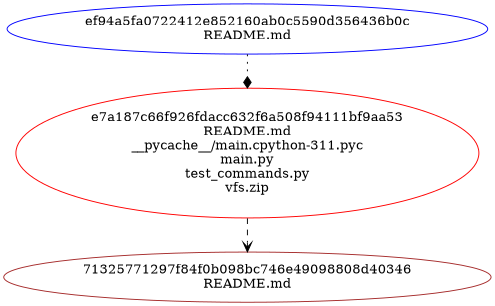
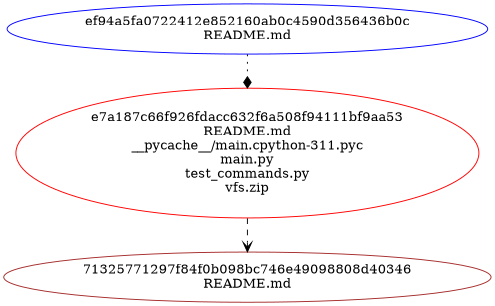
node "ef94a5fa0722412e852160ab0c5590d356436b0c README.md": label "ef94a5fa0722412e852160ab0c5590d356436b0c README.md" -> "ef94a5fa0722412e852160ab0c4590d356436b0c README.md"
